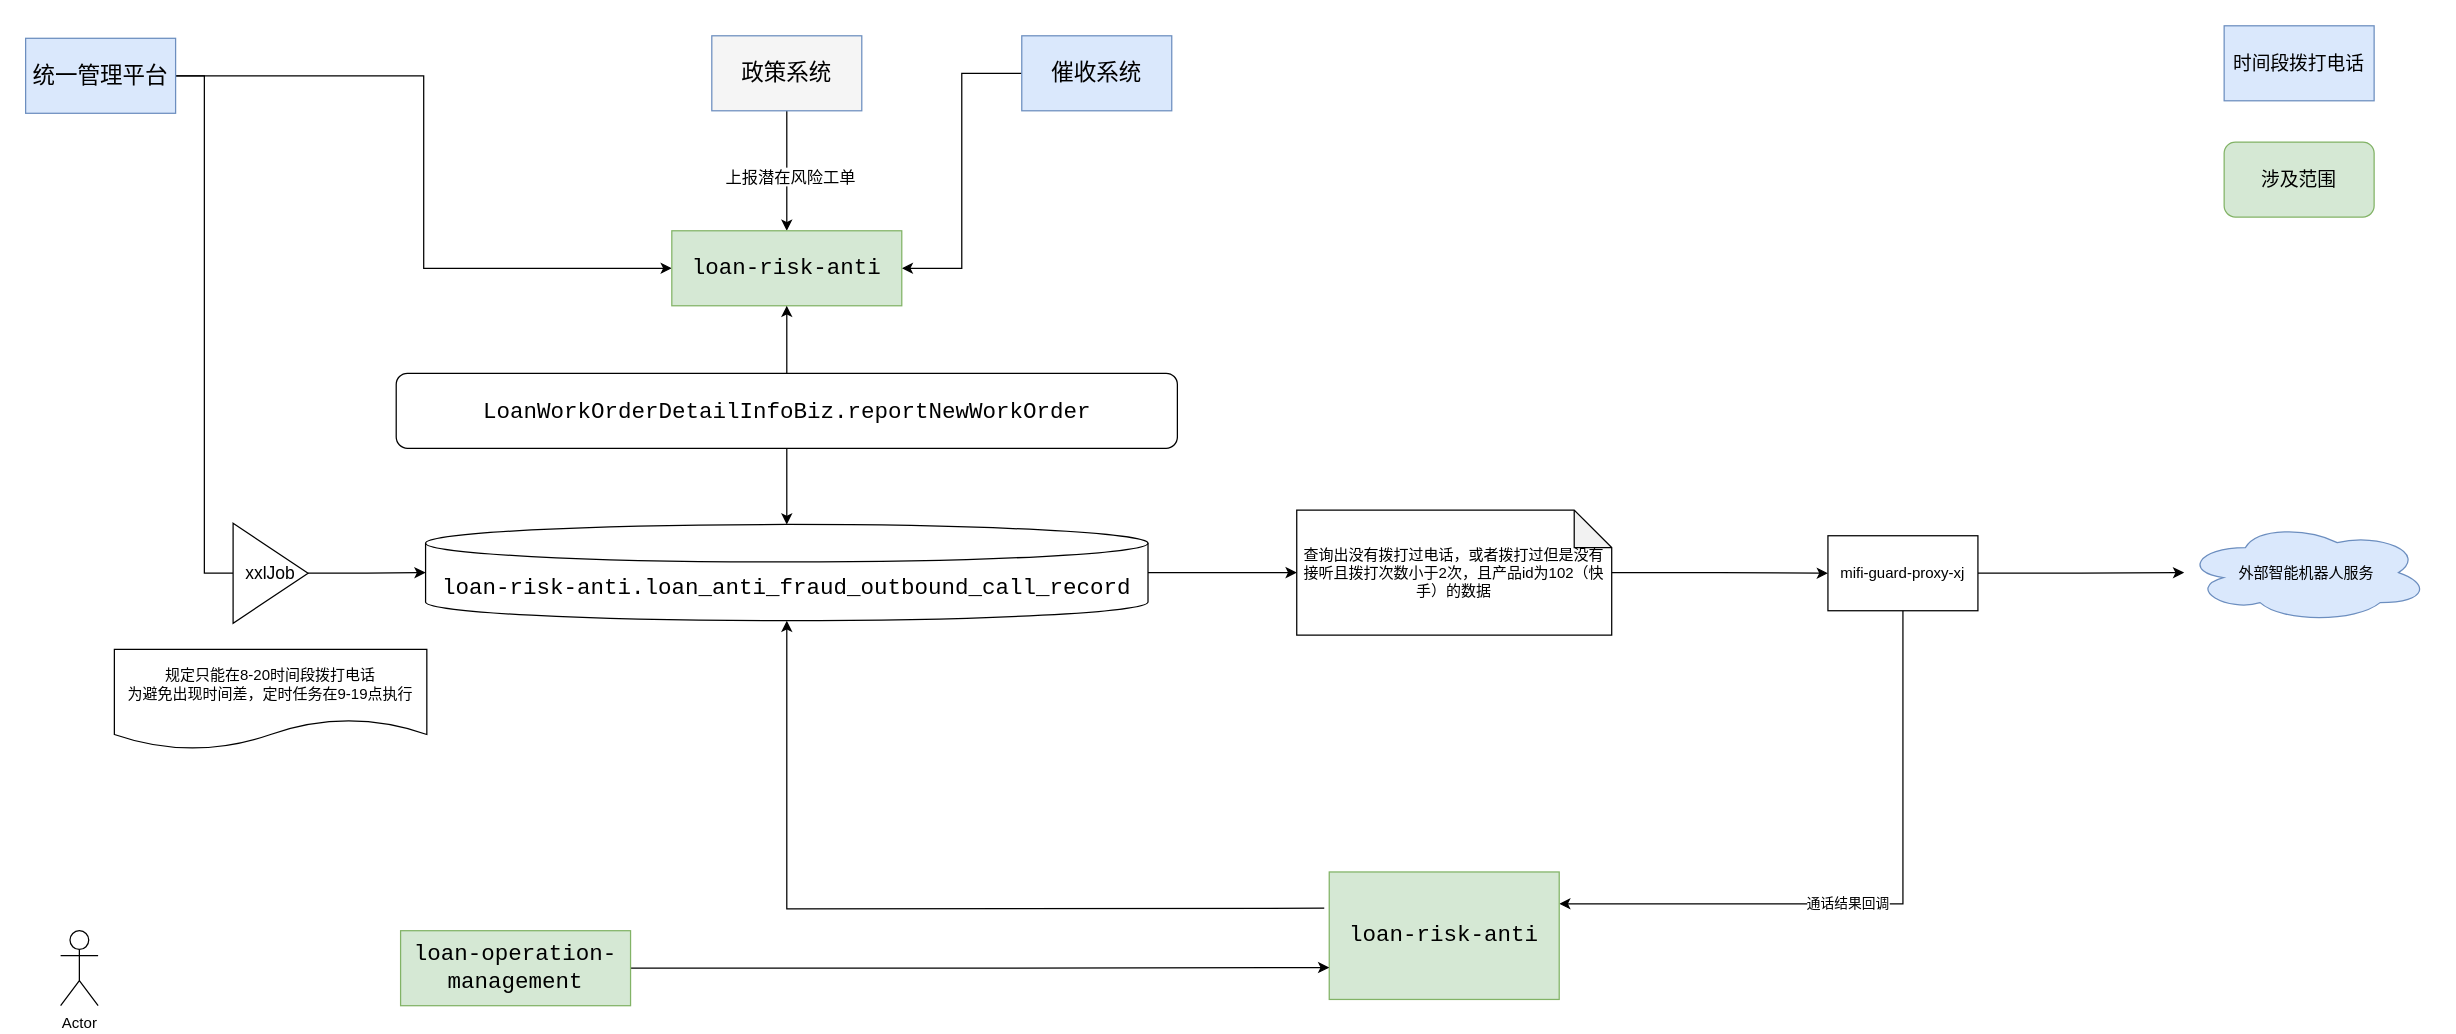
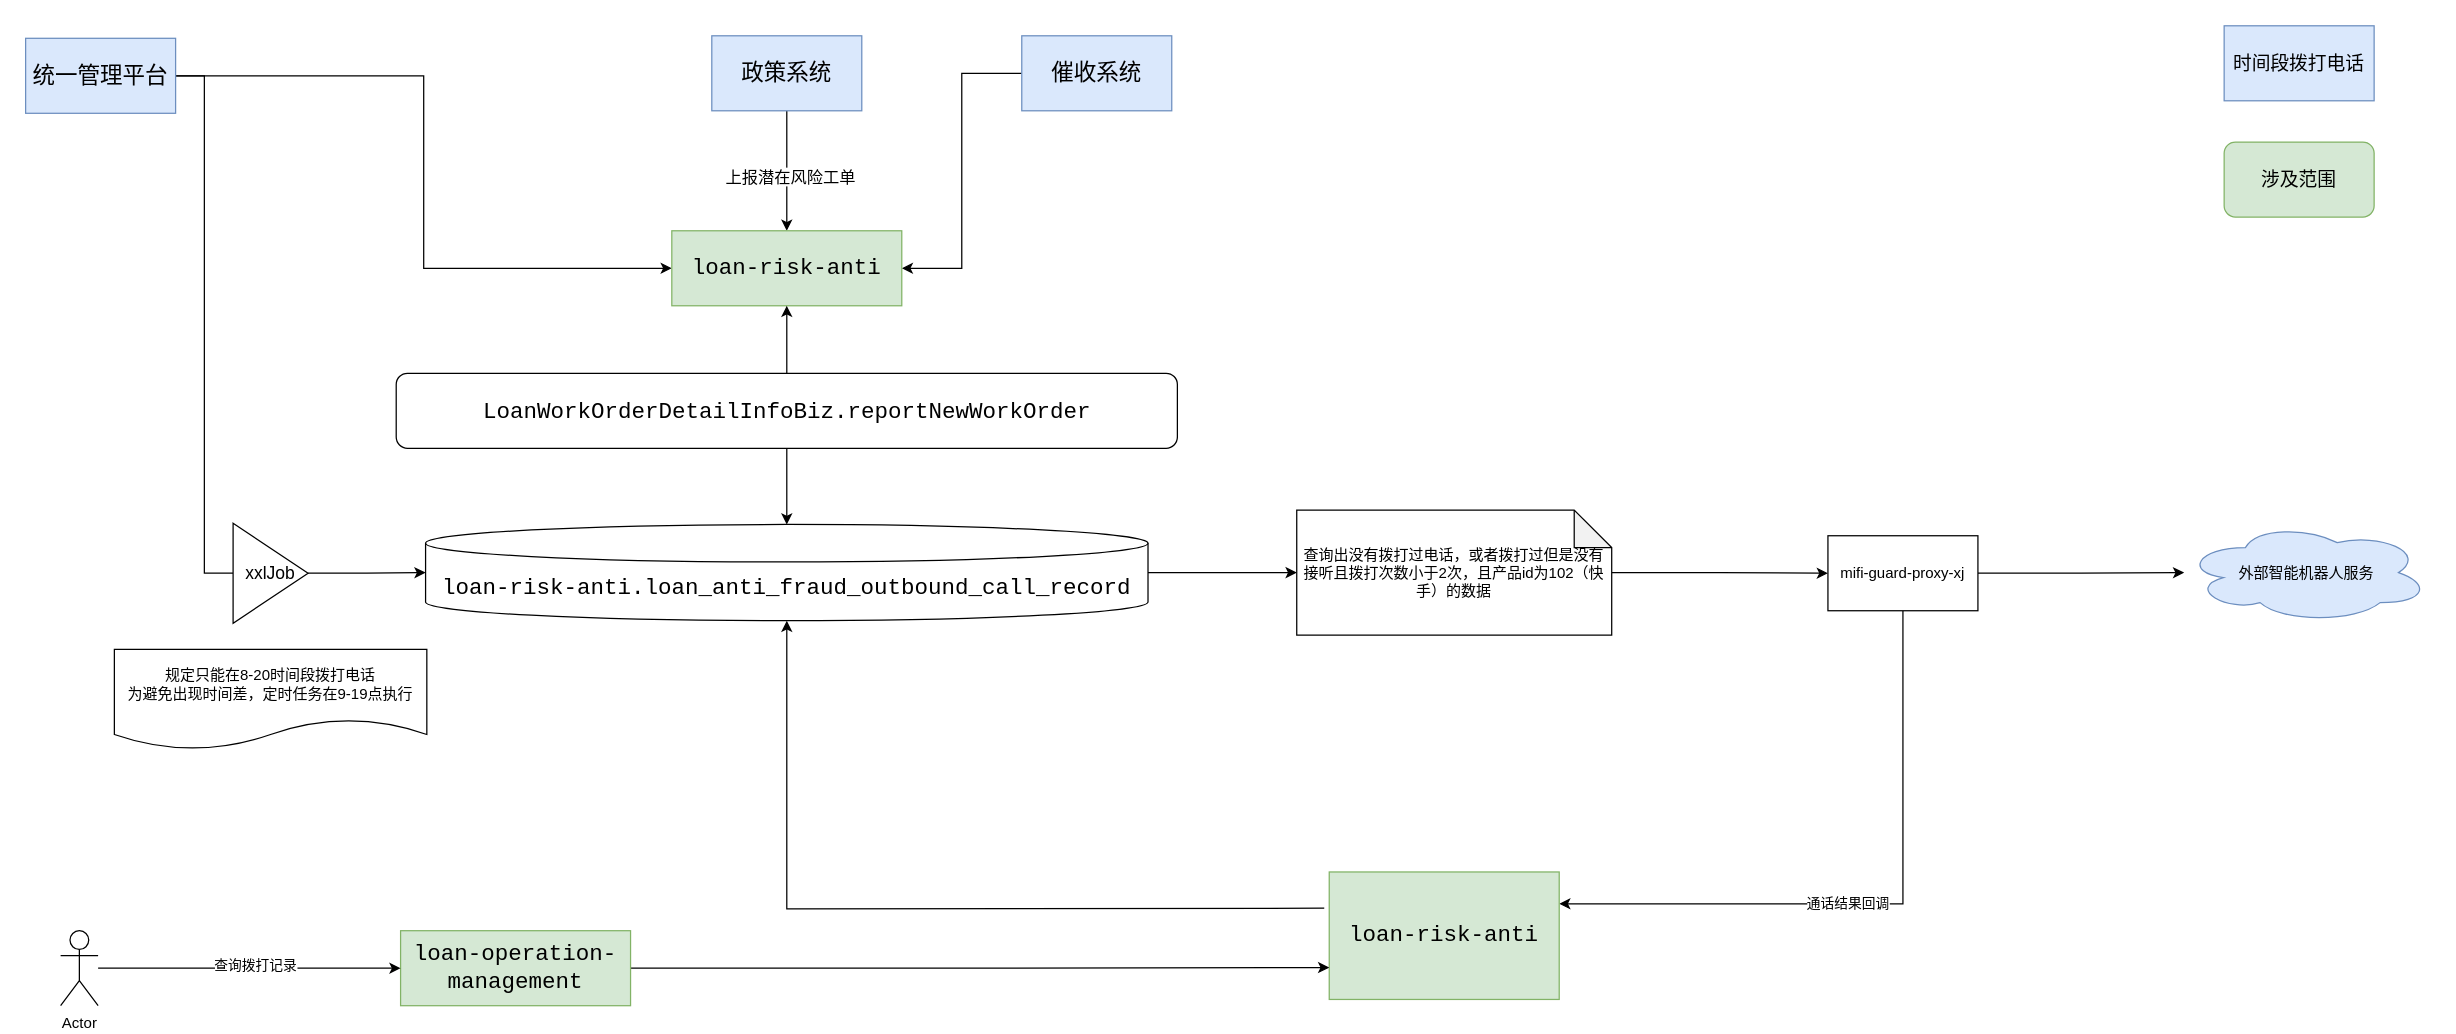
node "政策系统": fillcolor #f5f5f5 -> #dae8fc
edge "Actor" -> "loan-operation-management": added, label "查询拨打记录"
